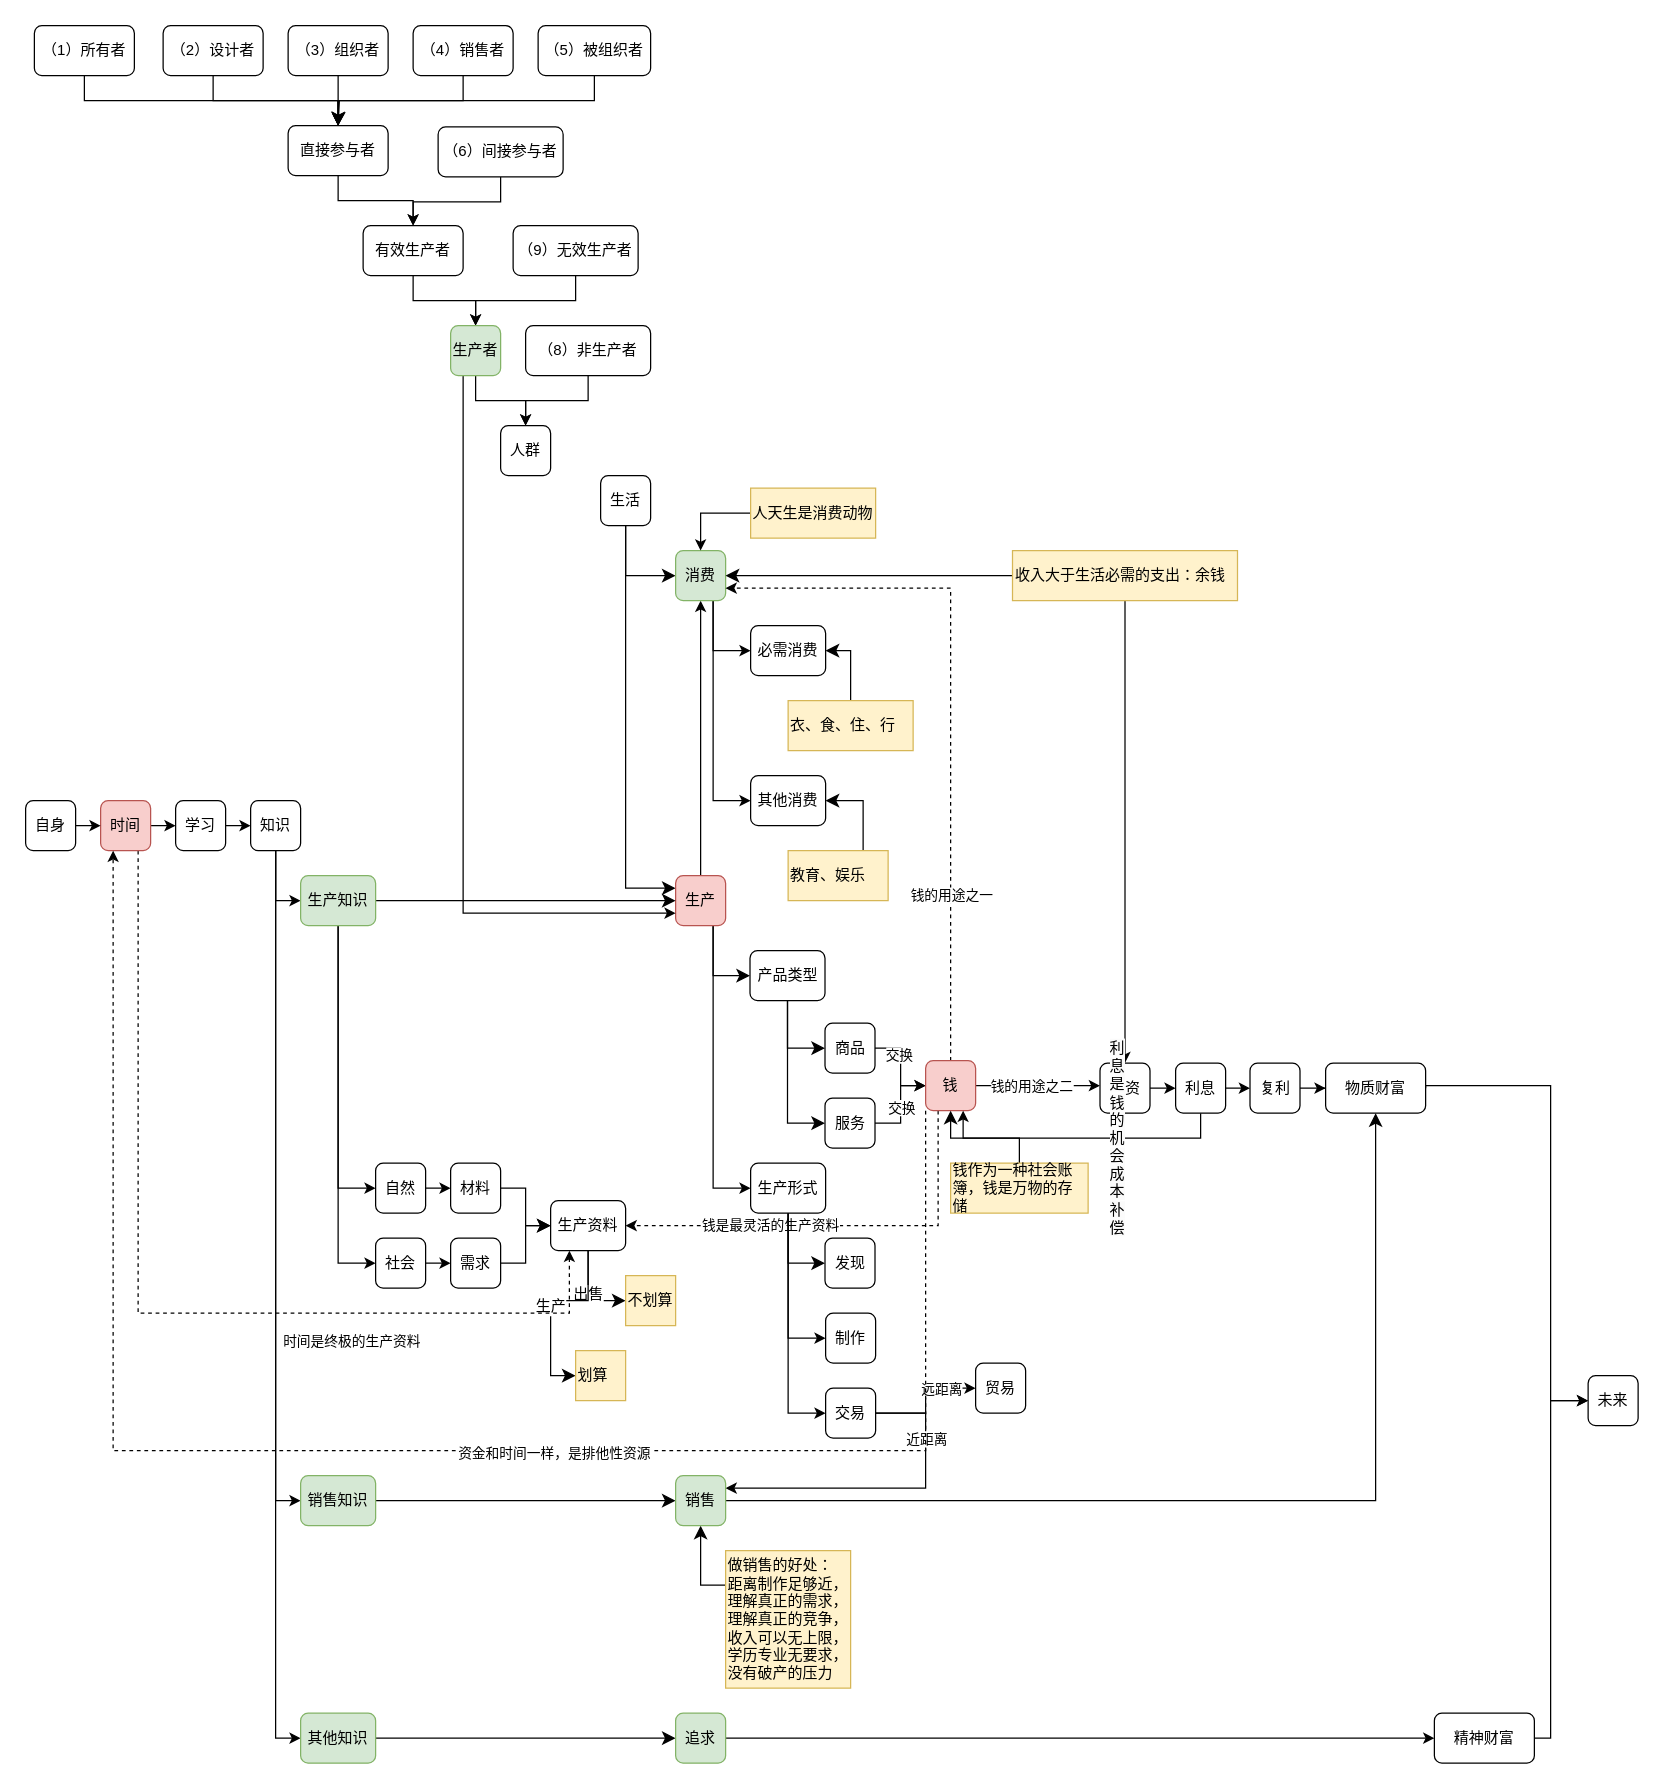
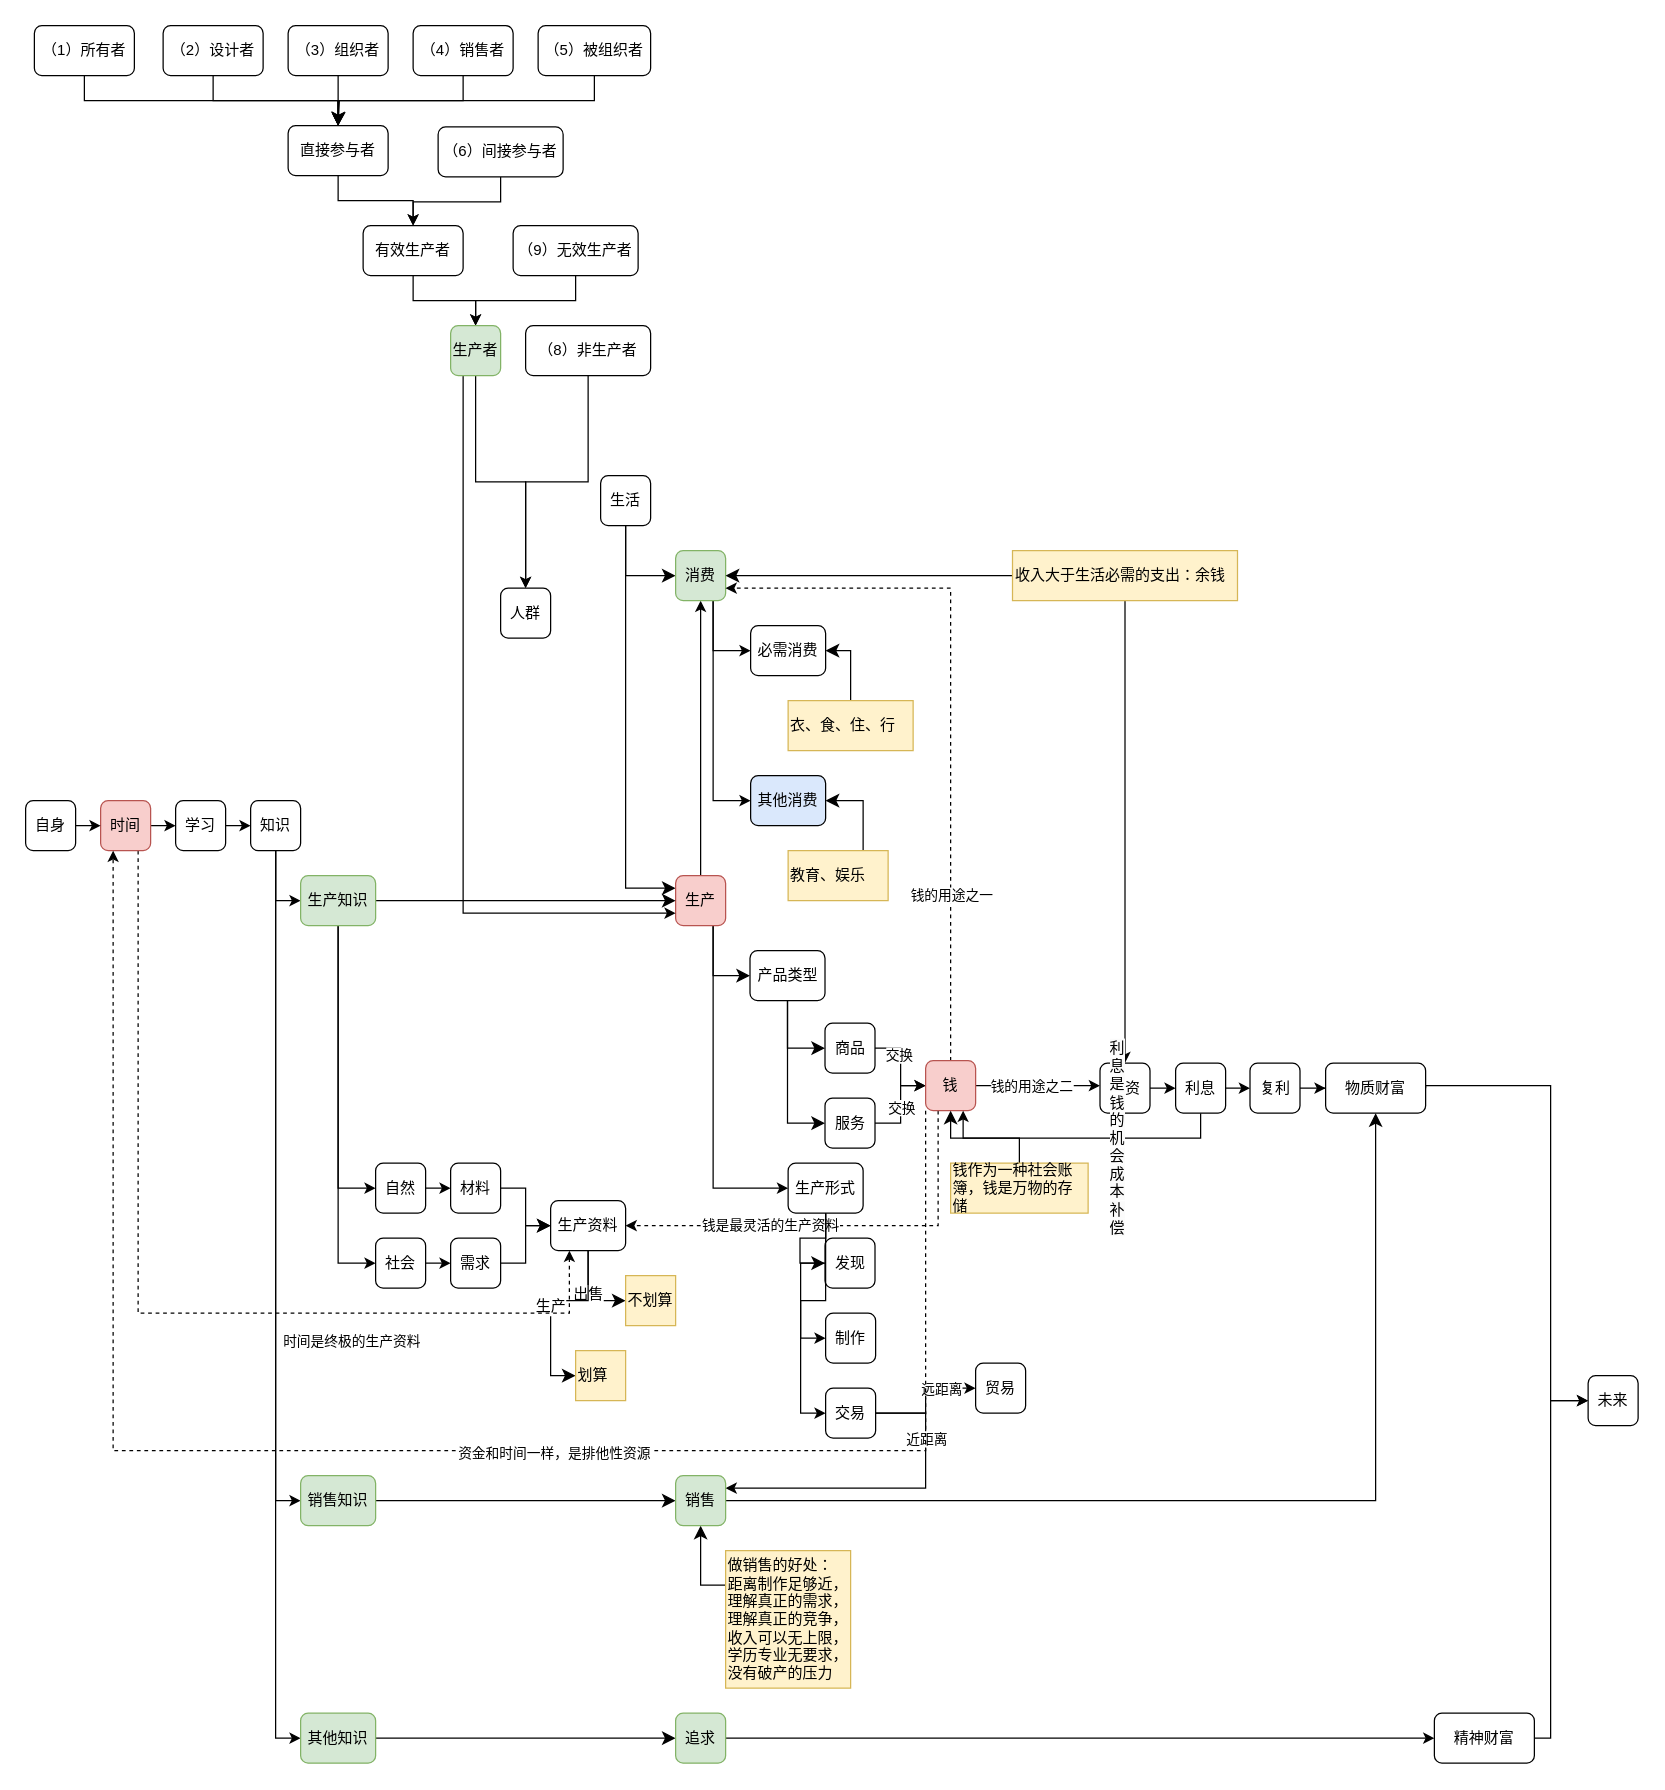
node "人群": moved (526, 451) -> (526, 613)
edge "人天生是消费动物" -> "消费": removed
node "人天生是消费动物": removed
node "其他消费": fillcolor #ffffff -> #dae8fc
node "生产形式": moved (788, 1188) -> (826, 1188)
